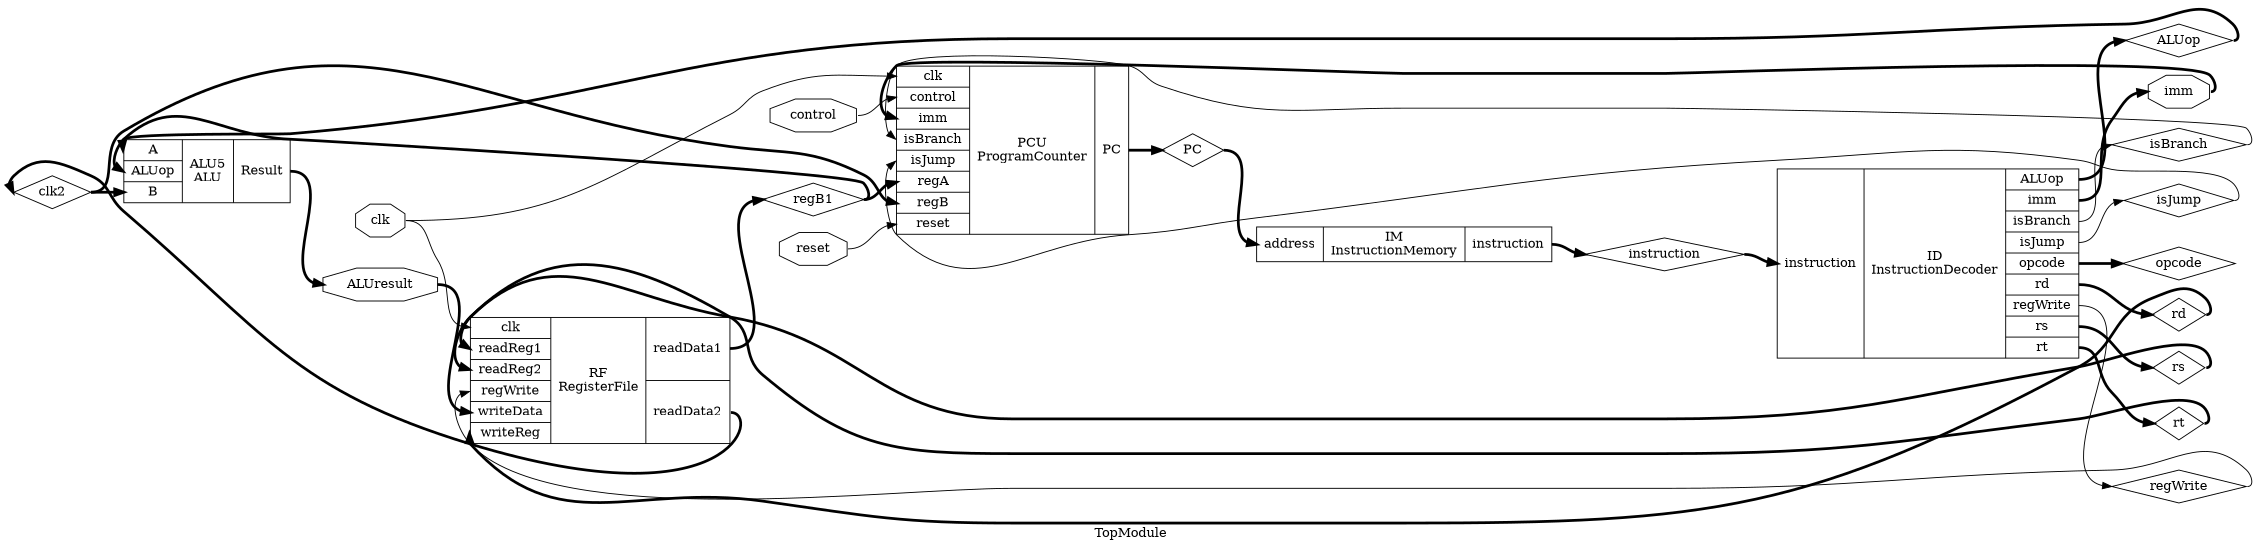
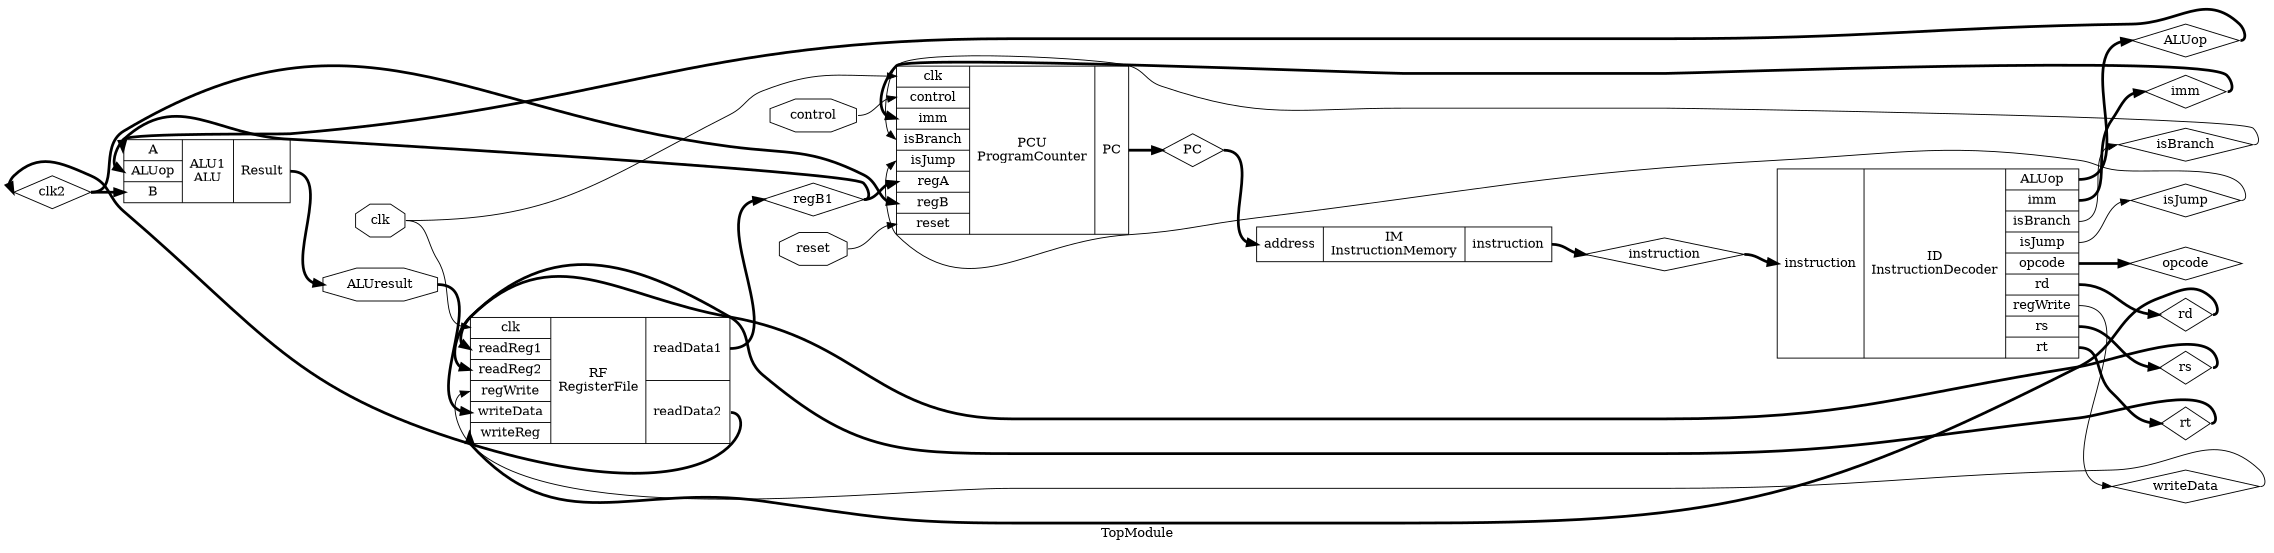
node "imm": shape octagon -> diamond
node "A": text "ALU5" -> "ALU1"
node "regWrite": label "regWrite" -> "writeData"
